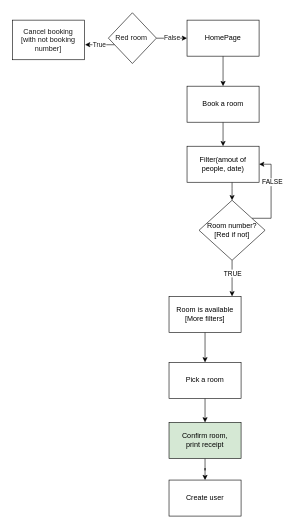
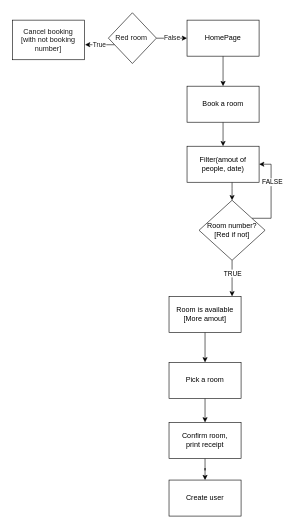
node "Room is available [More filters]": label "Room is available [More filters]" -> "Room is available [More amout]"
node "Confirm room, print receipt": fillcolor #d5e8d4 -> #ffffff
